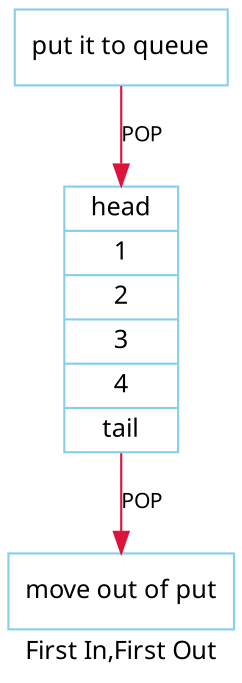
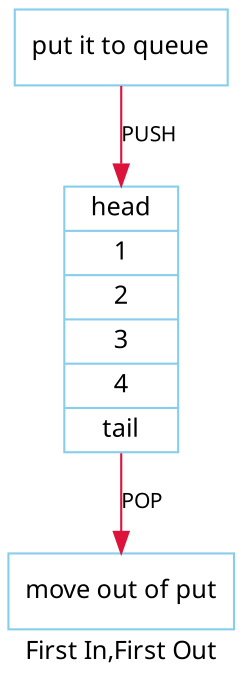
edge "put it to queue" -> "head": label "POP" -> "PUSH"
